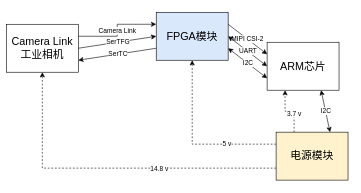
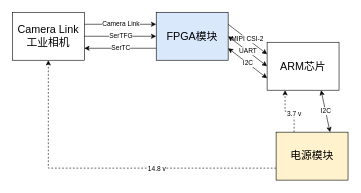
node "Camera Link 工业相机": moved (42, 48) -> (48, 36)
edge "电源模块" -> "FPGA模块": removed, label "5 v"
